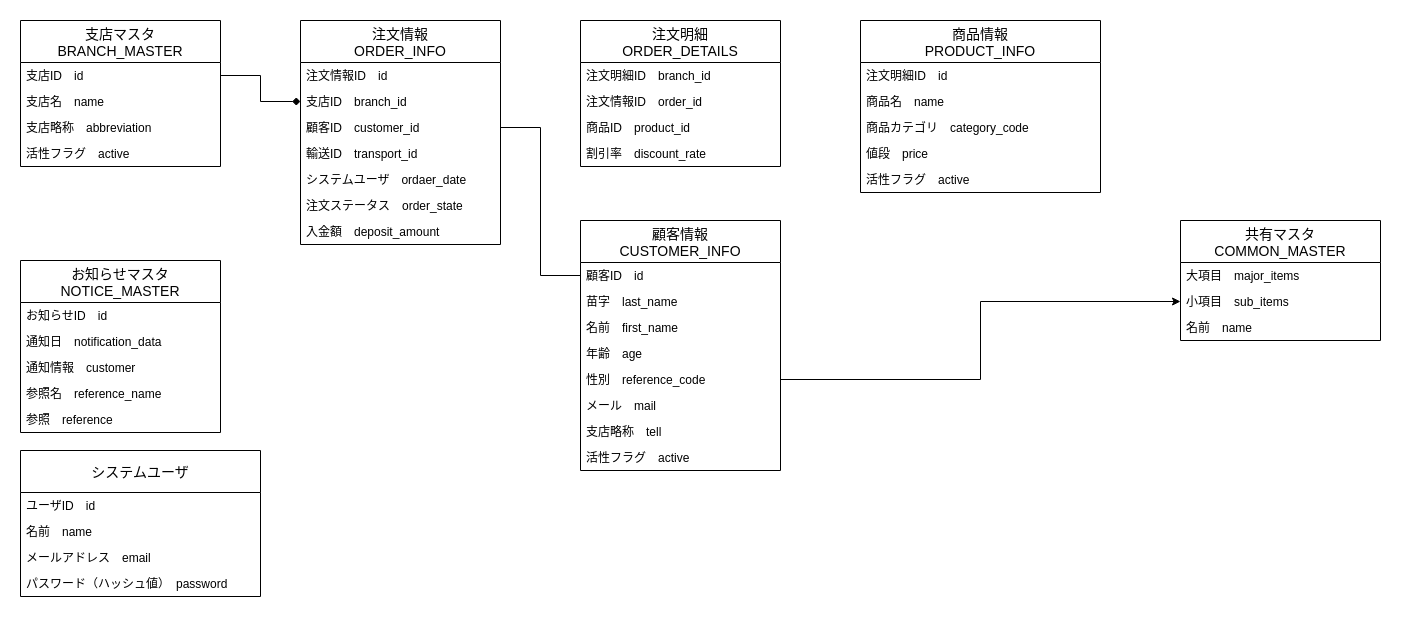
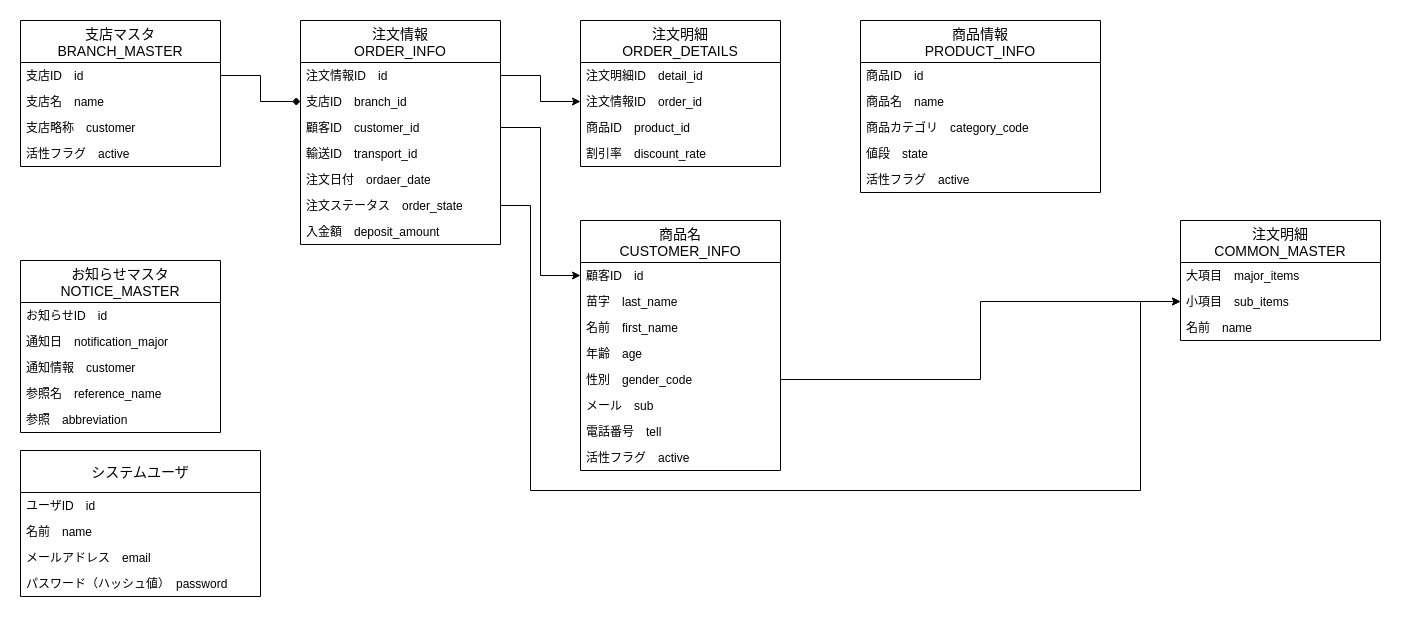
node "注文明細ID branch_id": label "注文明細ID branch_id" -> "注文明細ID detail_id"
node "注文明細ID id": label "注文明細ID id" -> "商品ID id"
edge "注文情報ID id" -> "注文情報ID order_id": added
node "支店略称 abbreviation": label "支店略称 abbreviation" -> "支店略称 customer"
node "値段 price": label "値段 price" -> "値段 state"
node "システムユーザ ordaer_date": label "システムユーザ ordaer_date" -> "注文日付 ordaer_date"
node "顧客情報 CUSTOMER_INFO": label "顧客情報 CUSTOMER_INFO" -> "商品名 CUSTOMER_INFO"
node "共有マスタ COMMON_MASTER": label "共有マスタ COMMON_MASTER" -> "注文明細 COMMON_MASTER"
edge "顧客ID customer_id" -- "顧客ID id": arrowhead none -> classic
node "通知日 notification_data": label "通知日 notification_data" -> "通知日 notification_major"
node "性別 reference_code": label "性別 reference_code" -> "性別 gender_code"
node "メール mail": label "メール mail" -> "メール sub"
node "参照 reference": label "参照 reference" -> "参照 abbreviation"
node "支店略称 tell": label "支店略称 tell" -> "電話番号 tell"
edge "注文ステータス order_state" -> "小項目 sub_items": added
